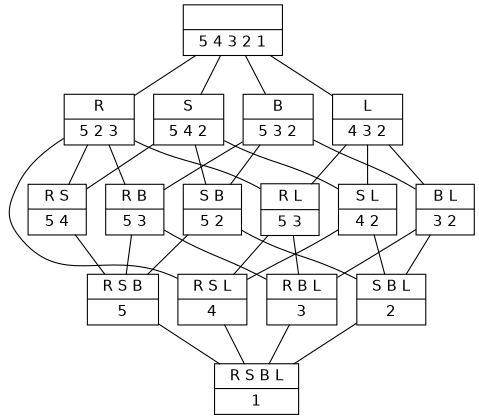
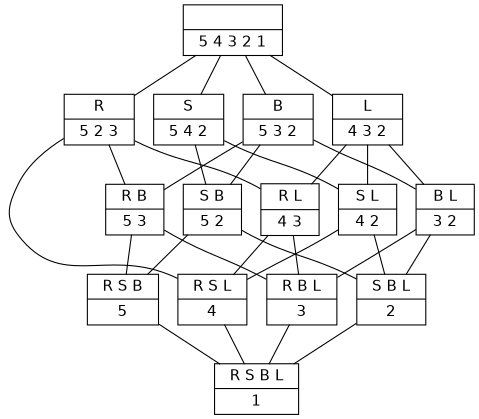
node "R S": removed
node "R L": text "5 3" -> "4 3"
